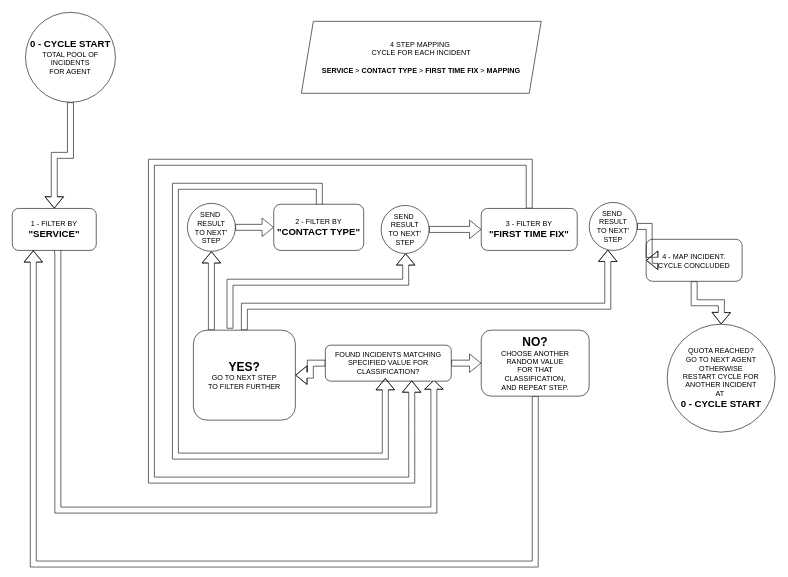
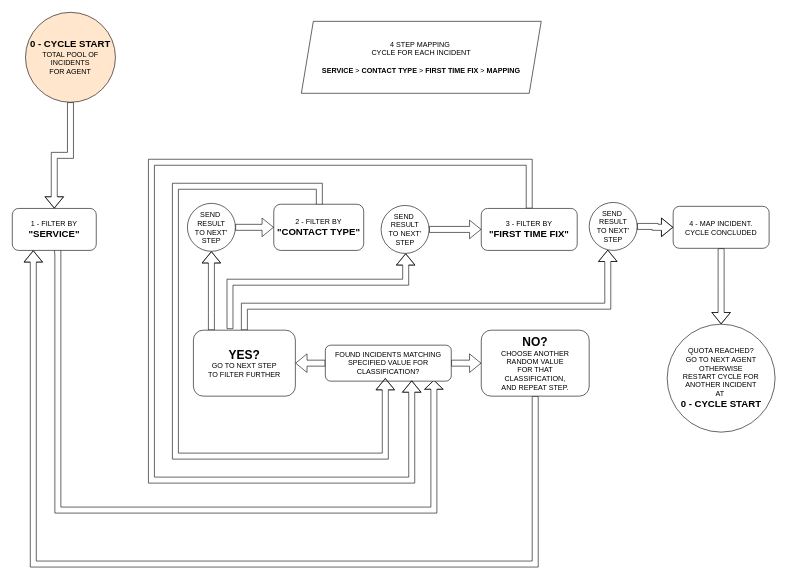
node "0 - CYCLE START TOTAL POOL OF INCIDENTS FOR AGENT": fillcolor #ffffff -> #ffe6cc
node "4 - MAP INCIDENT. CYCLE CONCLUDED": moved (695, 260) -> (722, 227)
node "YES?GO TO NEXT STEPTO FILTER FURTHER": size 102x90 -> 102x66
